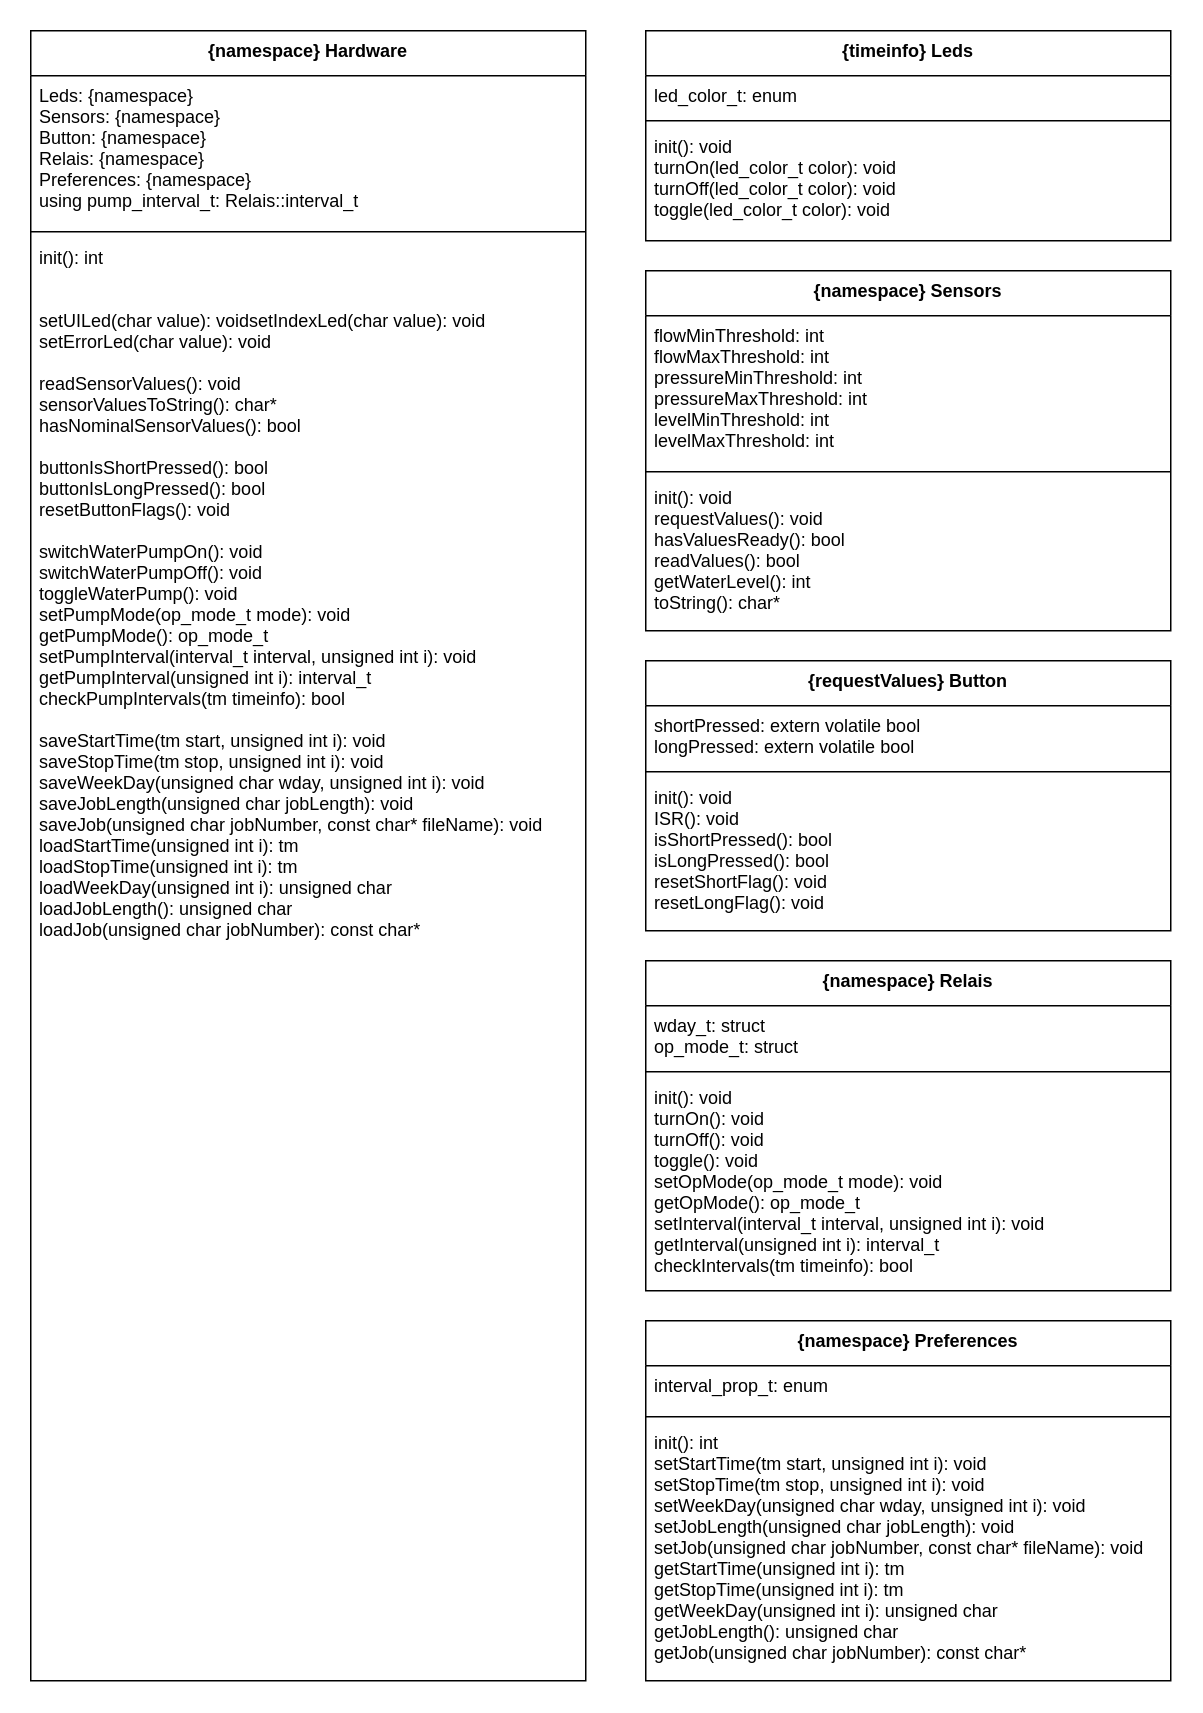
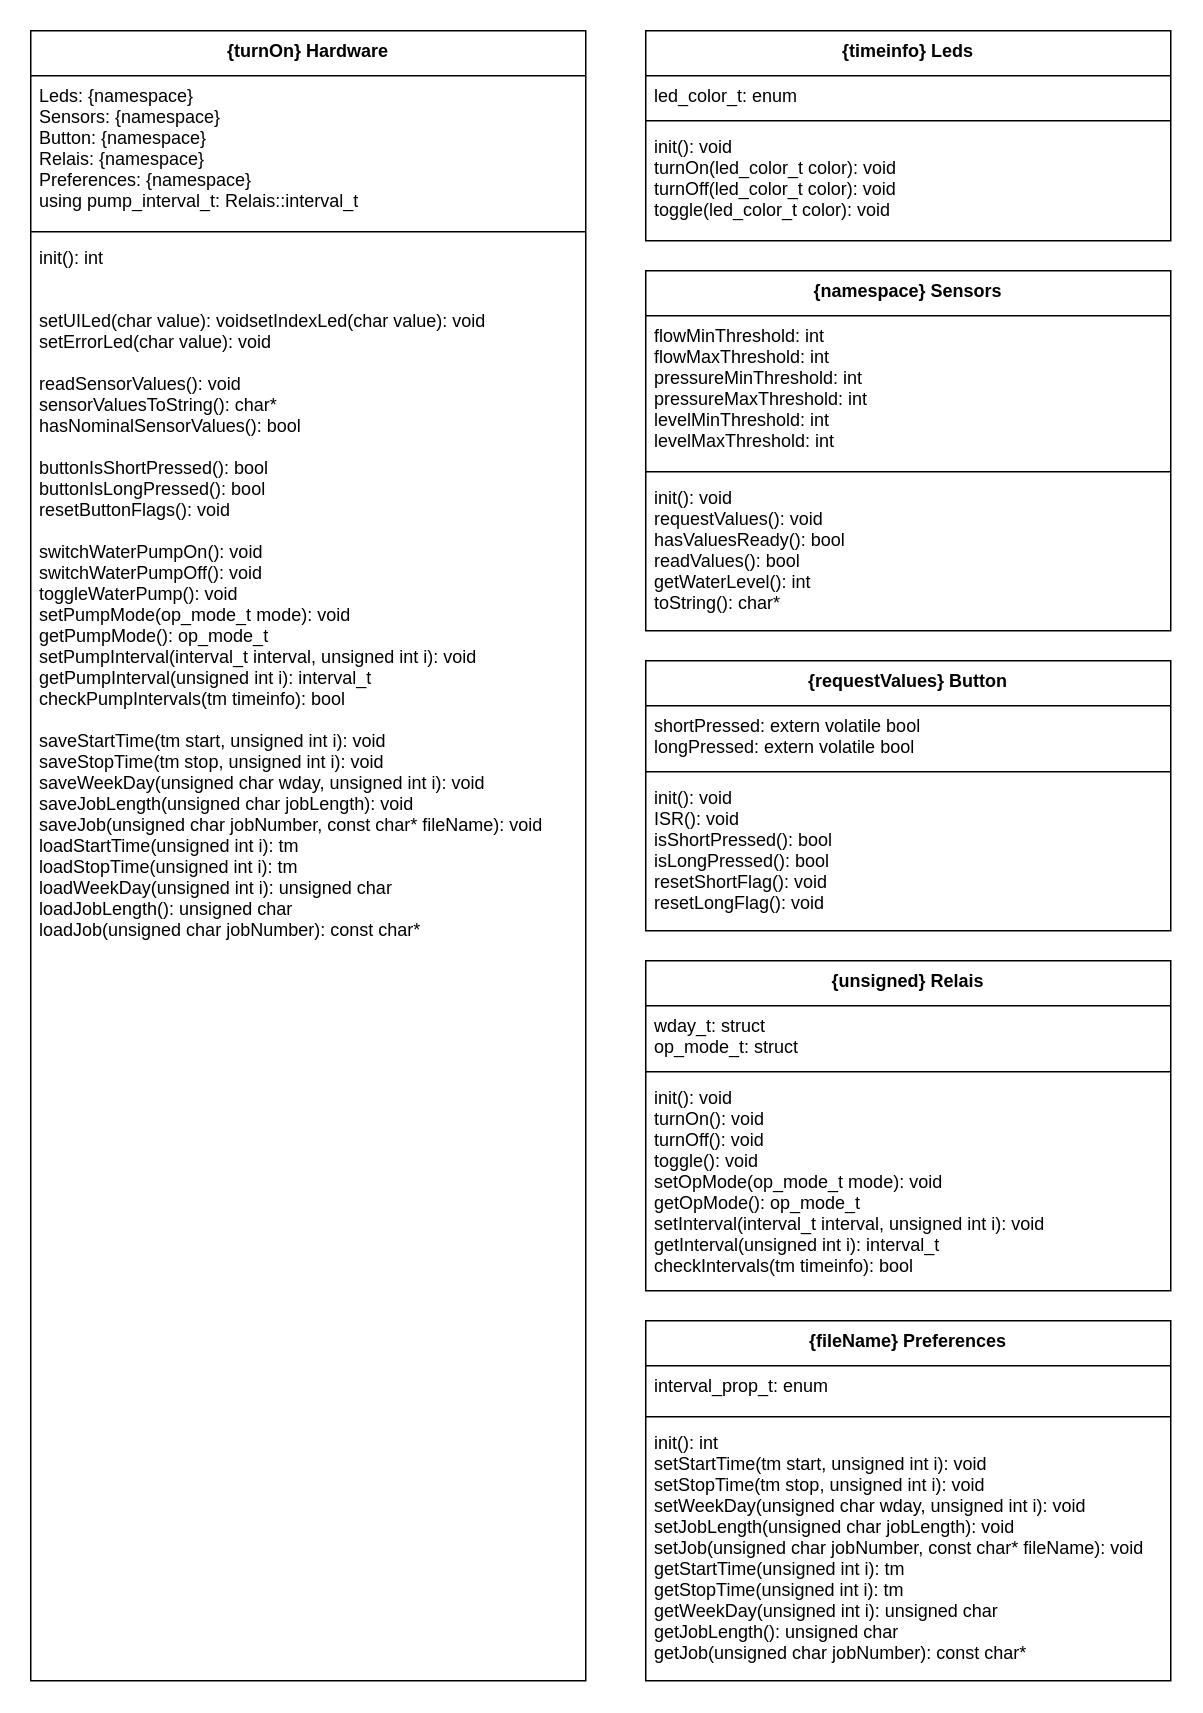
node "{namespace} Hardware": label "{namespace} Hardware" -> "{turnOn} Hardware"
node "{namespace} Relais": label "{namespace} Relais" -> "{unsigned} Relais"
node "{namespace} Preferences": label "{namespace} Preferences" -> "{fileName} Preferences"
